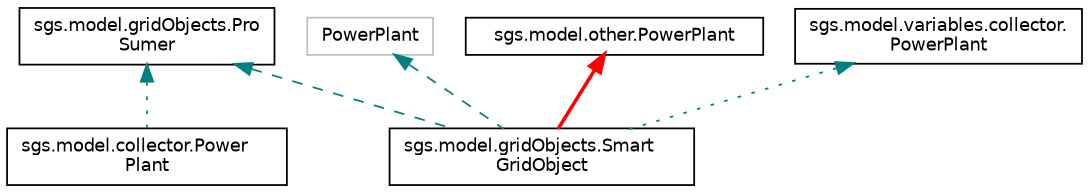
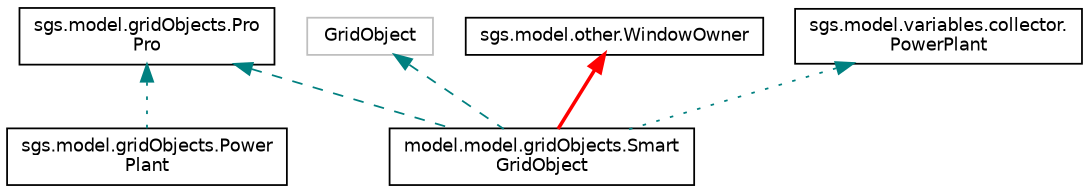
node "sgs.model.gridObjects.Pro Sumer": label "sgs.model.gridObjects.Pro Sumer" -> "sgs.model.gridObjects.Pro Pro"
node "PowerPlant": label "PowerPlant" -> "GridObject"
node "sgs.model.other.PowerPlant": label "sgs.model.other.PowerPlant" -> "sgs.model.other.WindowOwner"
node "sgs.model.collector.Power Plant": label "sgs.model.collector.Power Plant" -> "sgs.model.gridObjects.Power Plant"
node "sgs.model.gridObjects.Smart GridObject": label "sgs.model.gridObjects.Smart GridObject" -> "model.model.gridObjects.Smart GridObject"
